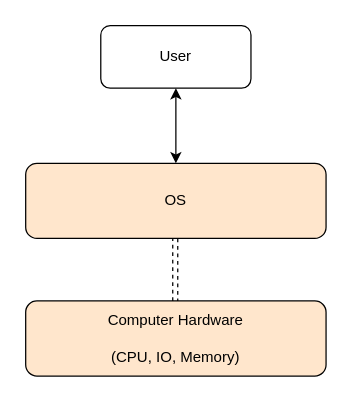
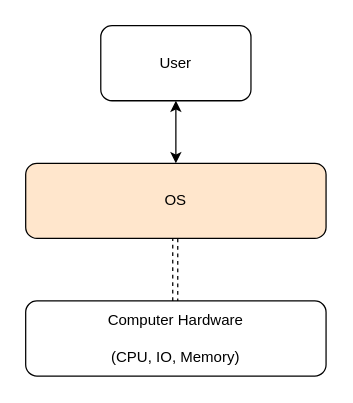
node "User": size 150x63 -> 150x75
node "Computer Hardware (CPU, IO, Memory)": fillcolor #ffe6cc -> #ffffff
